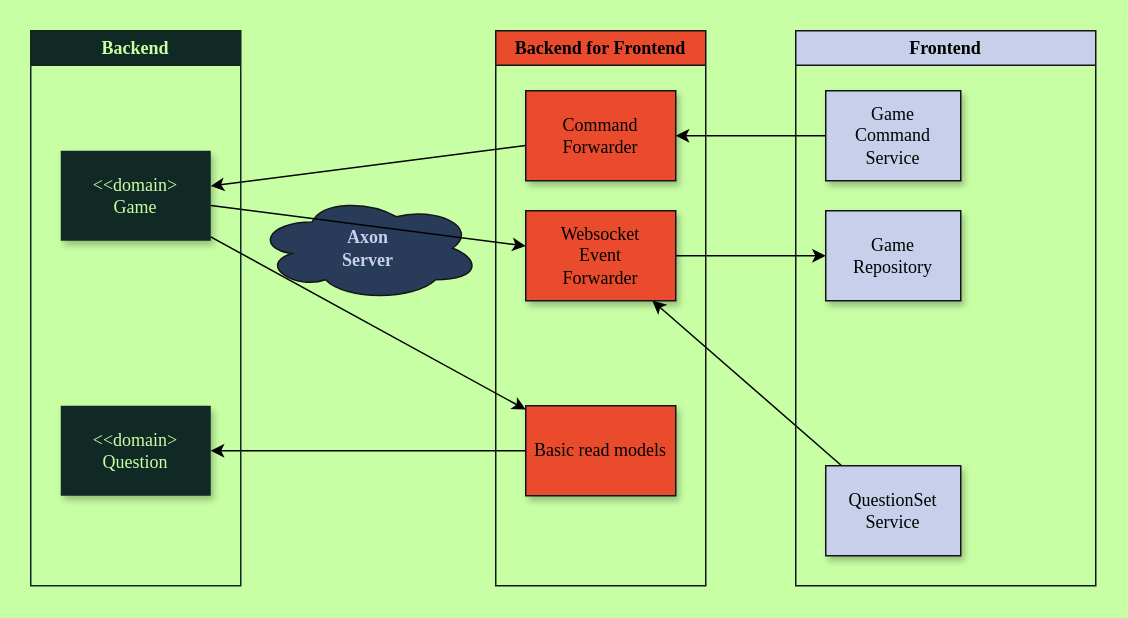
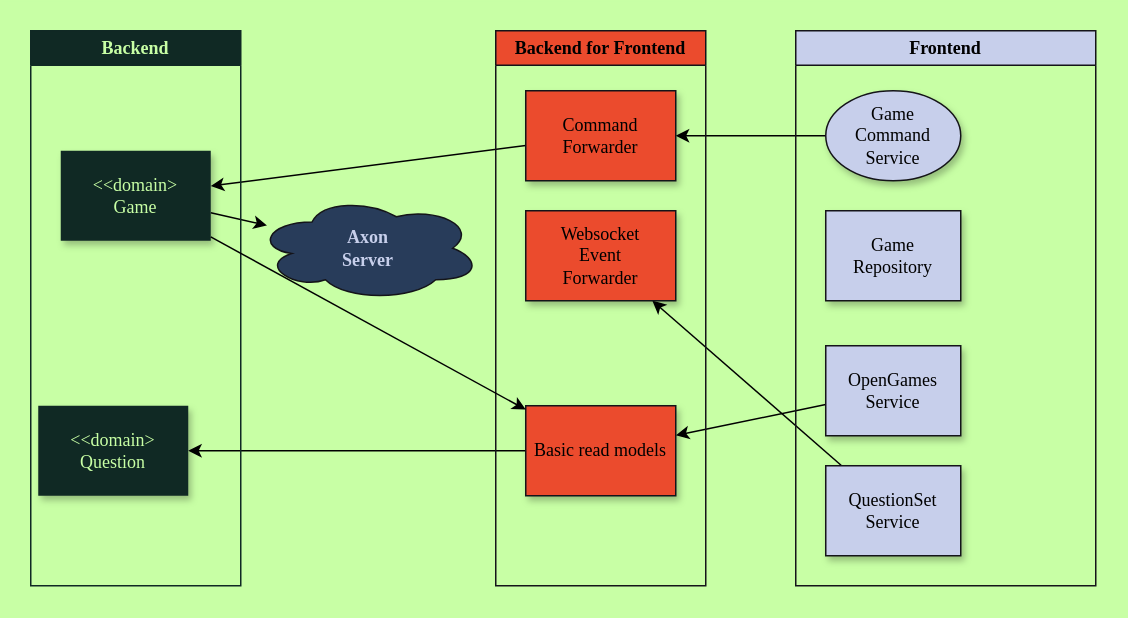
node "Game Command Service": shape rectangle -> ellipse
edge "<<domain> Game" -> "Websocket Event Forwarder": now "<<domain> Game" -> "Axon Server"
edge "Websocket Event Forwarder" -> "Game Repository": removed
node "OpenGames Service": added
edge "OpenGames Service" -> "Basic read models": added
node "<<domain> Question": moved (136, 451) -> (113, 451)
